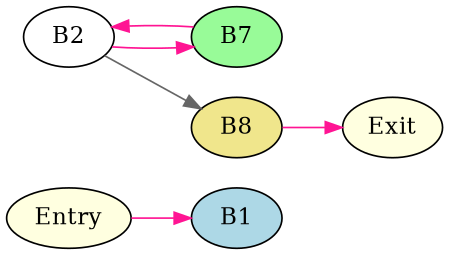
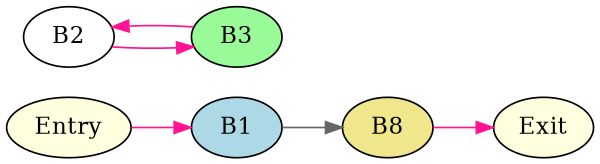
node "B7": label "B7" -> "B3"
edge "B2" -> "B8": now "B1" -> "B8"
